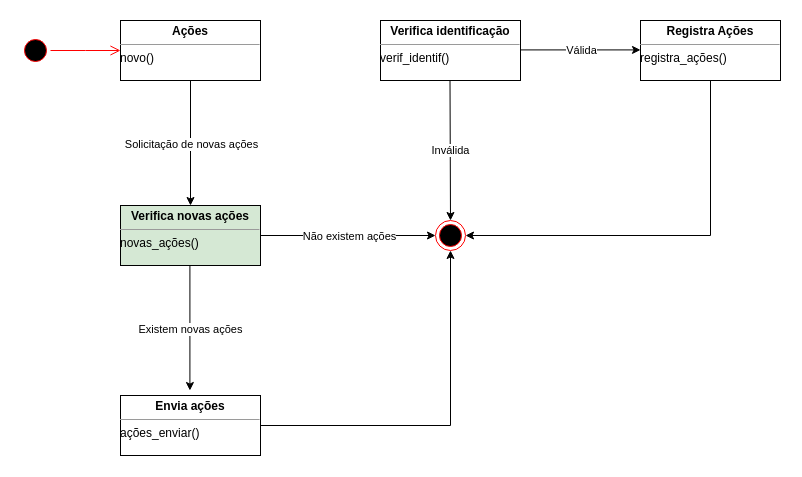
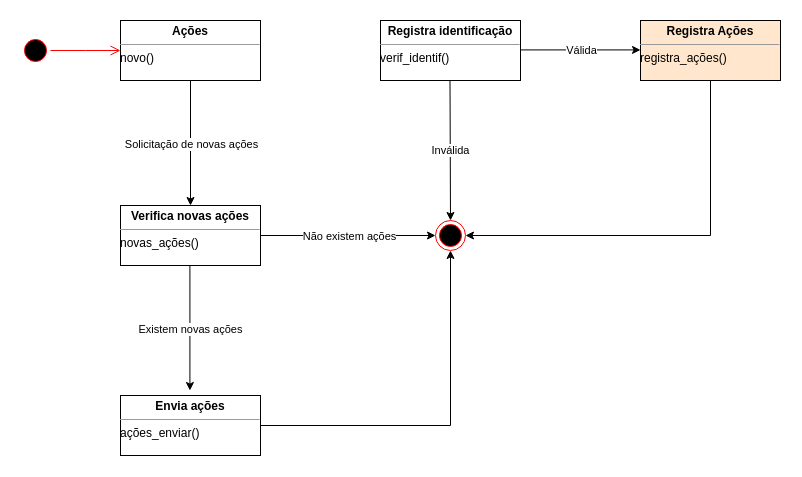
node "Verifica identificação verif_identif()": label "Verifica identificação verif_identif()" -> "Registra identificação verif_identif()"
node "Registra Ações registra_ações()": fillcolor #ffffff -> #ffe6cc
node "Verifica novas ações novas_ações()": fillcolor #d5e8d4 -> #ffffff
